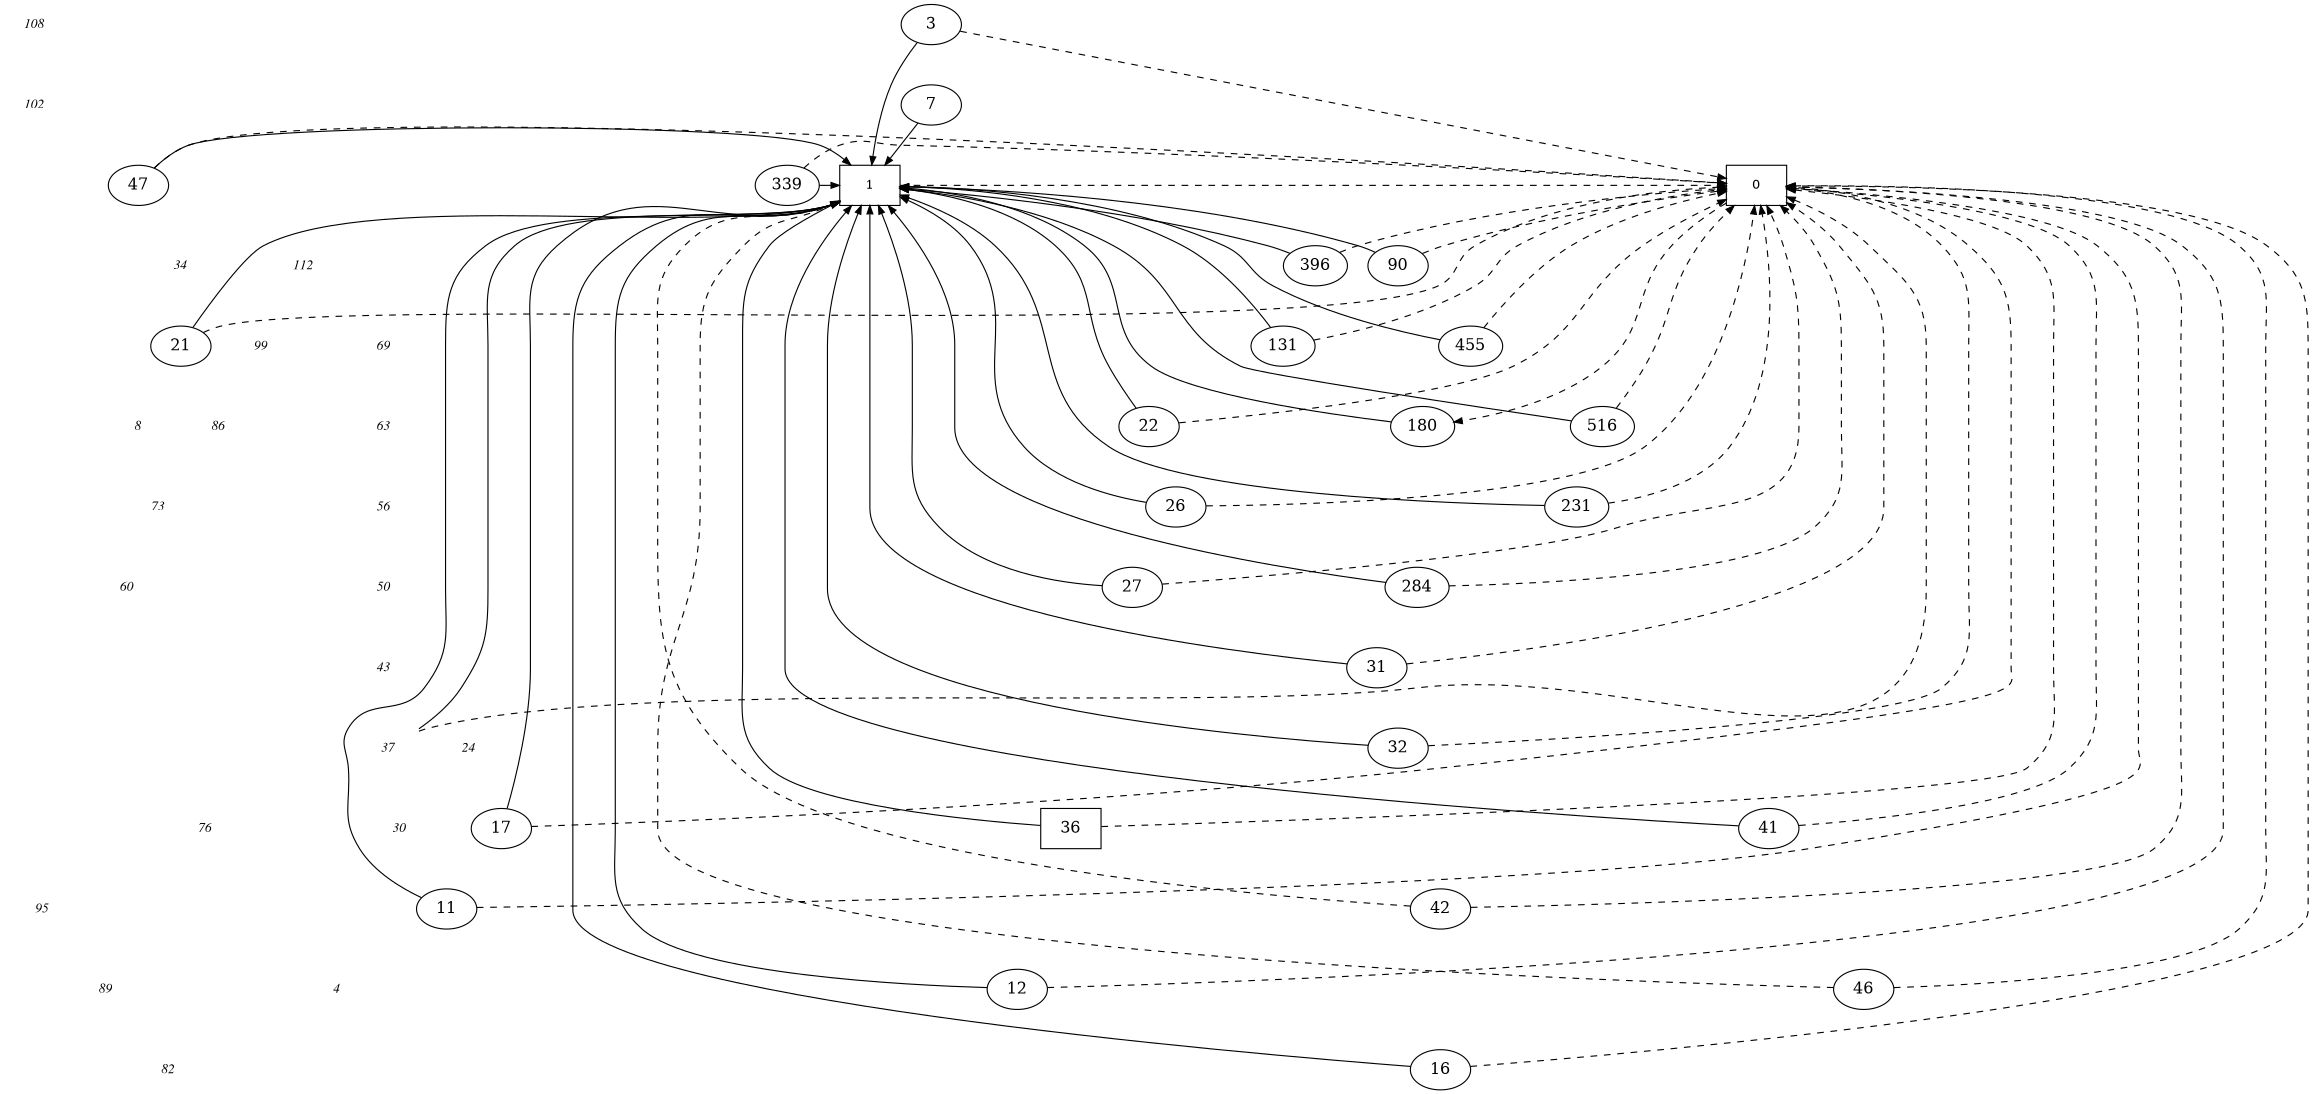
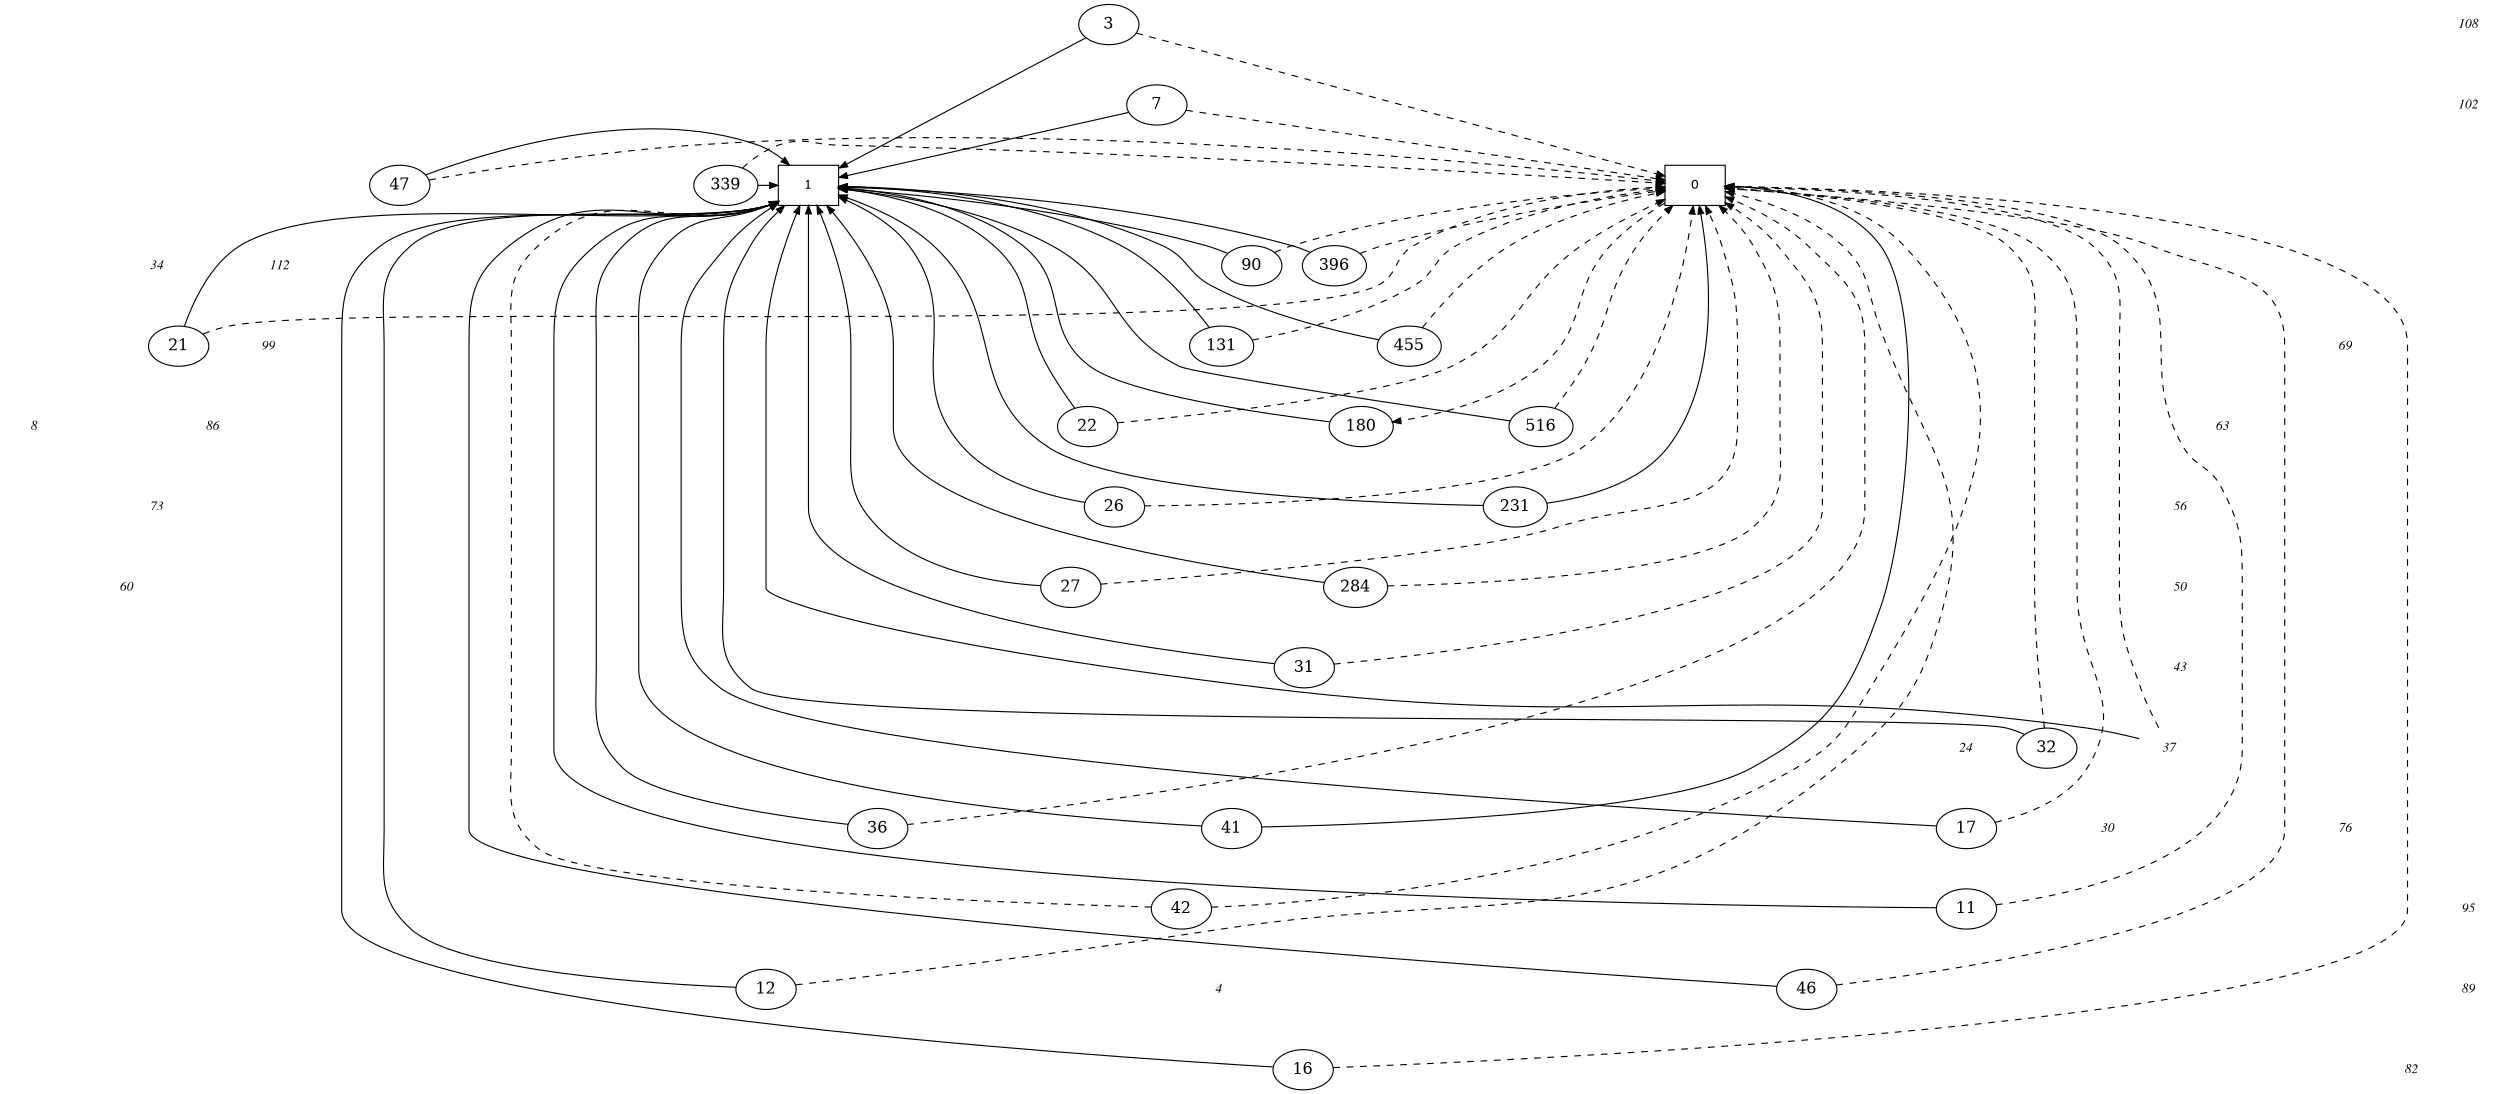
edge "1" -> "0": now "7" -> "0"
edge "231" -> "0": style dashed -> solid
edge "41" -> "0": style dashed -> solid
node "36": shape box -> ellipse
edge "46" -> "1": style dashed -> solid
